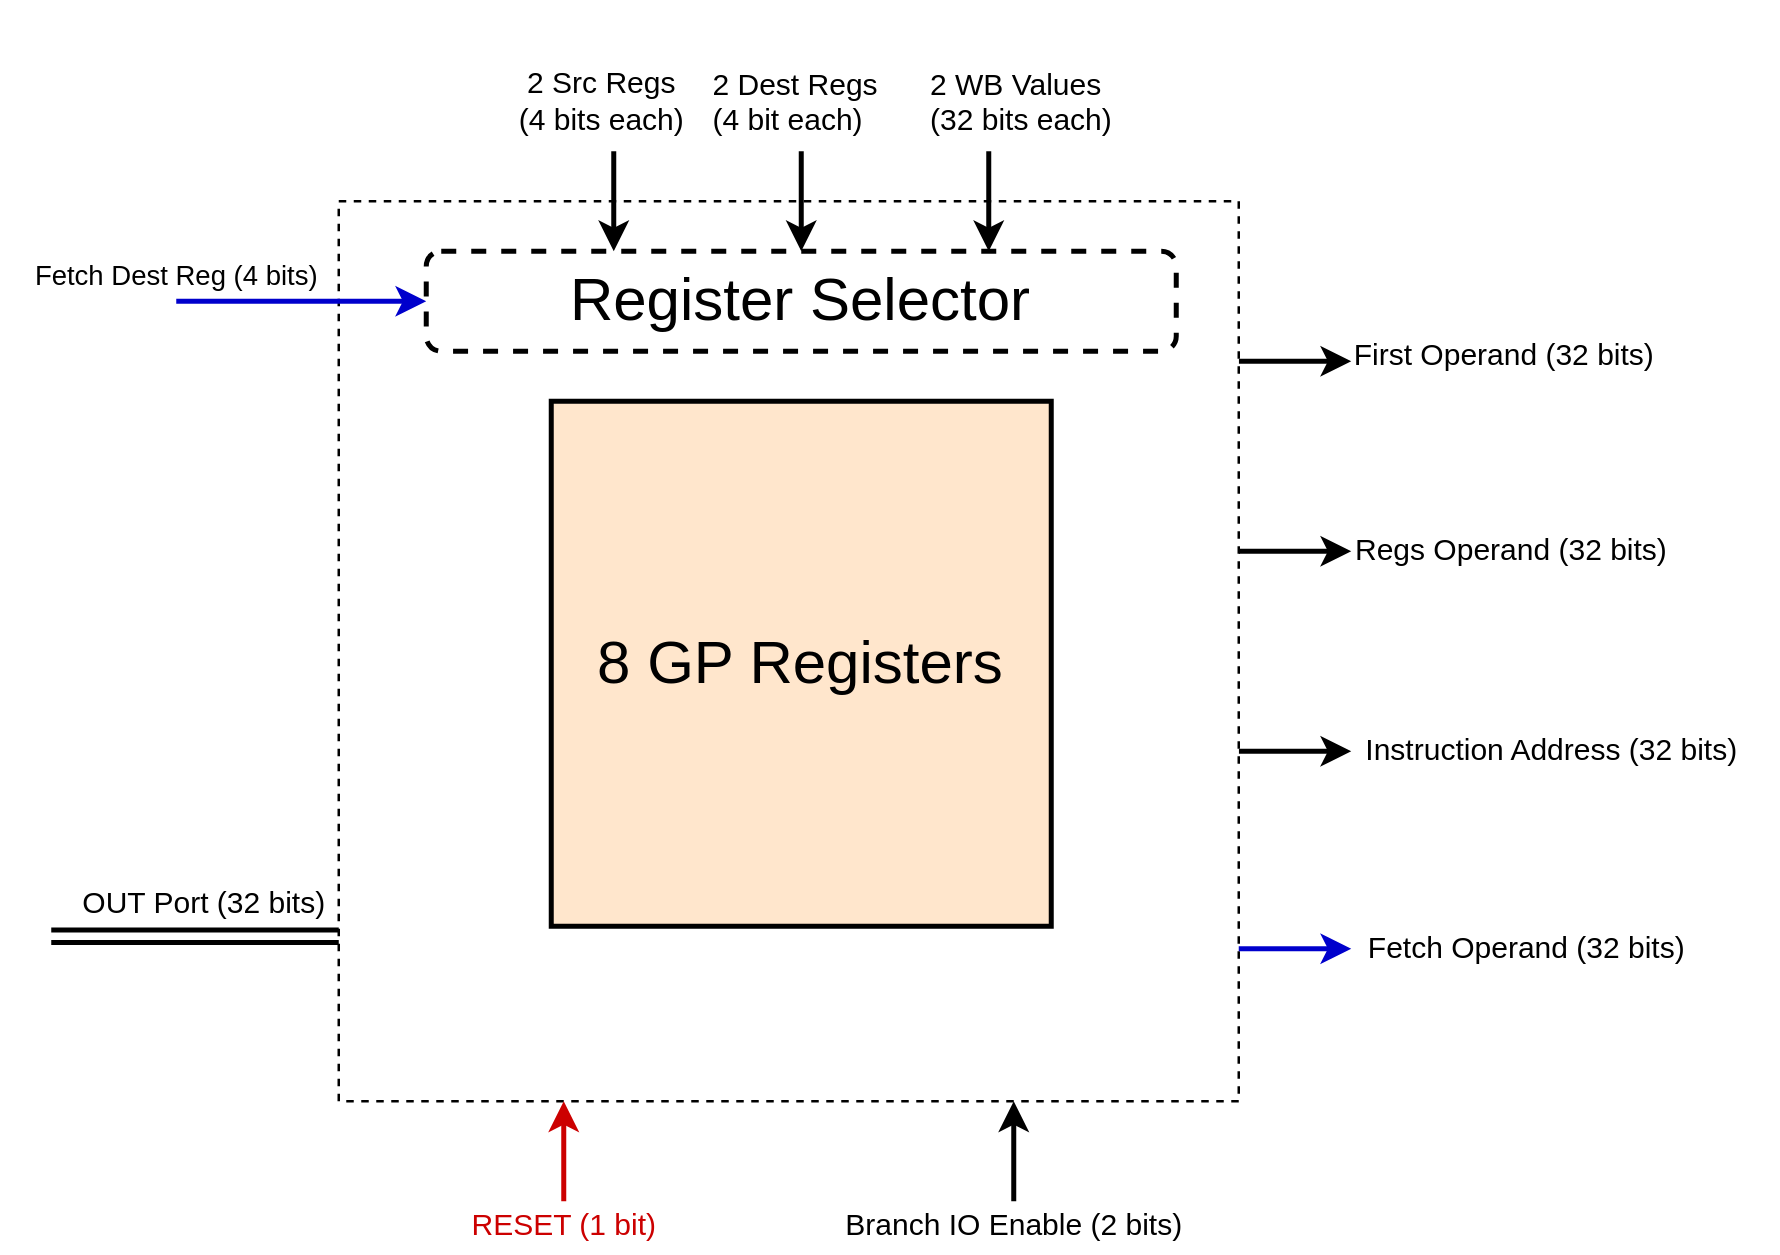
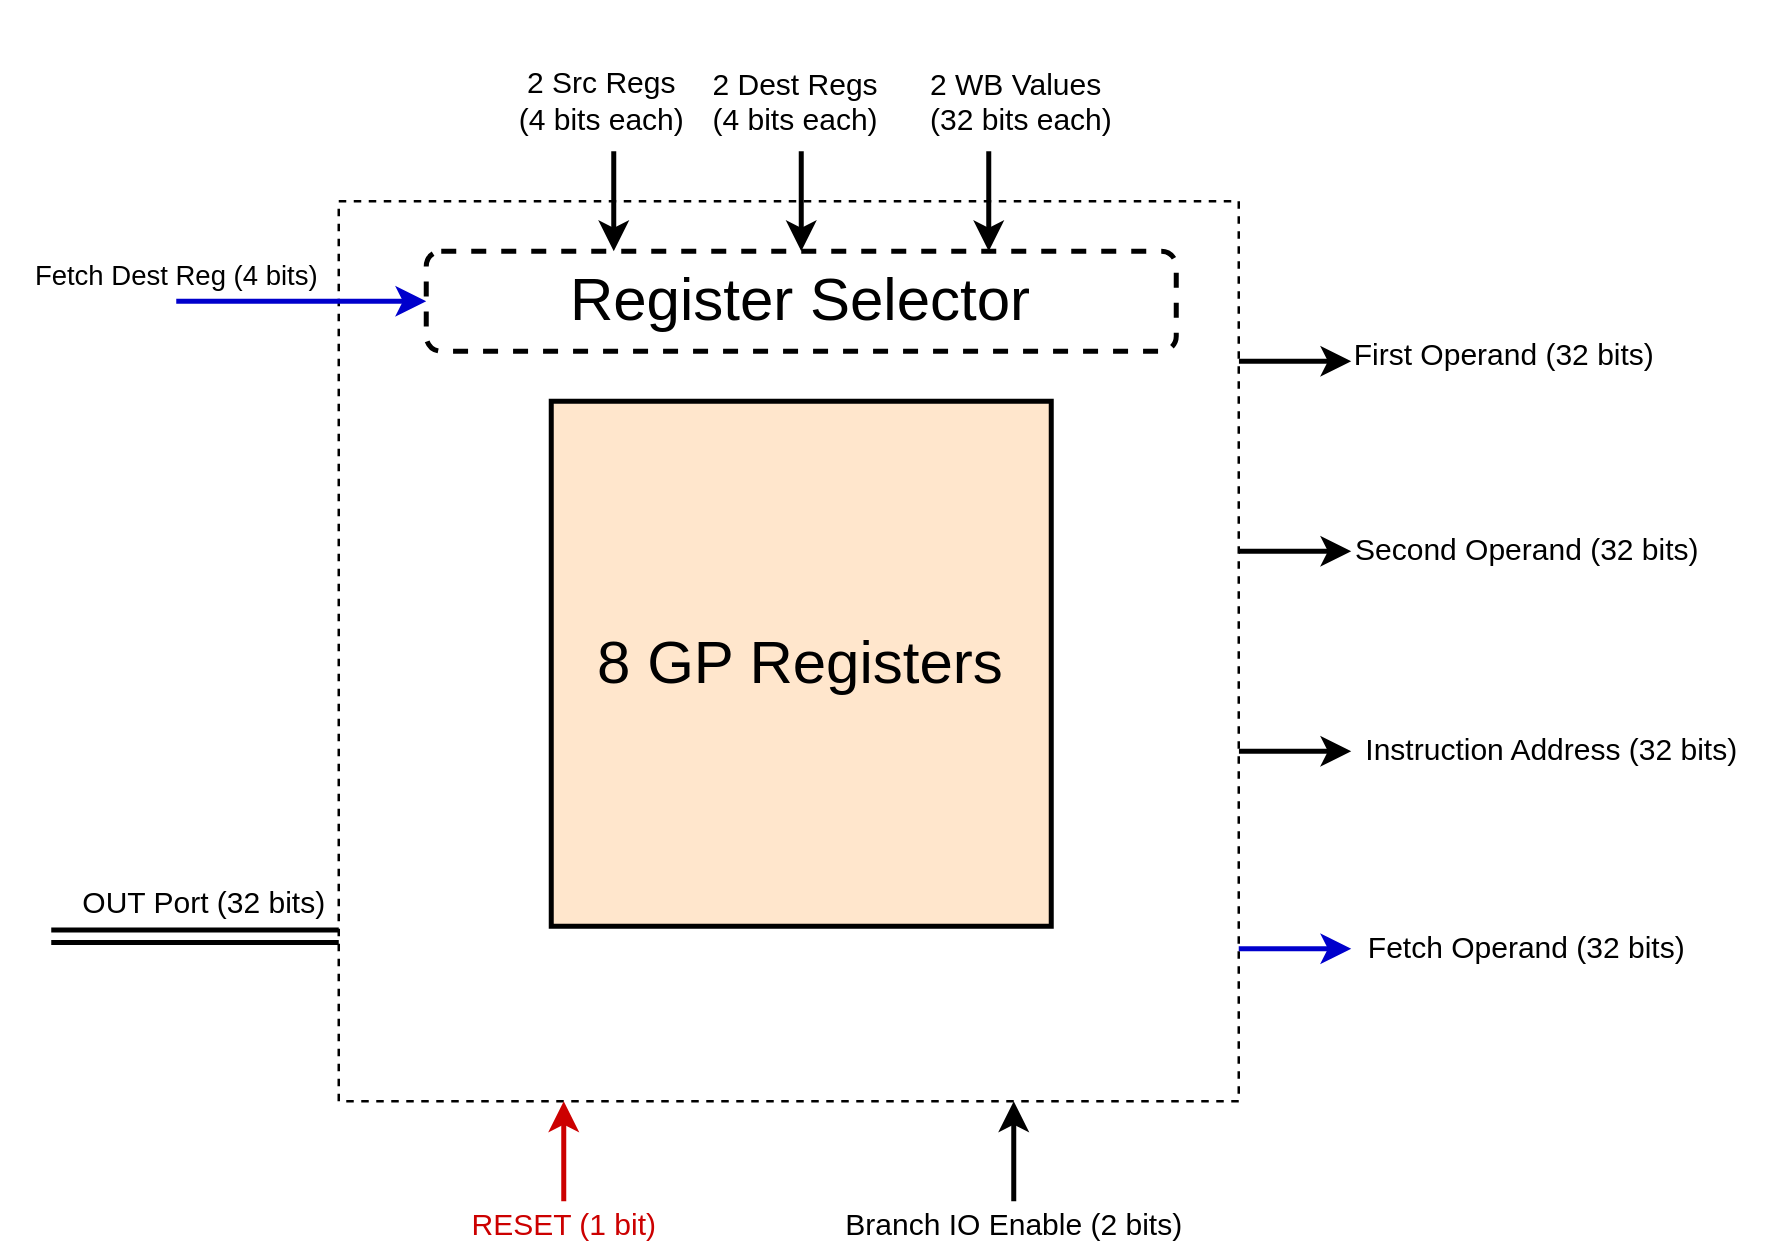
node "2 Dest Regs (4 bit each)": label "2 Dest Regs (4 bit each)" -> "2 Dest Regs (4 bits each)"
node "Regs Operand (32 bits)": label "Regs Operand (32 bits)" -> "Second Operand (32 bits)"
